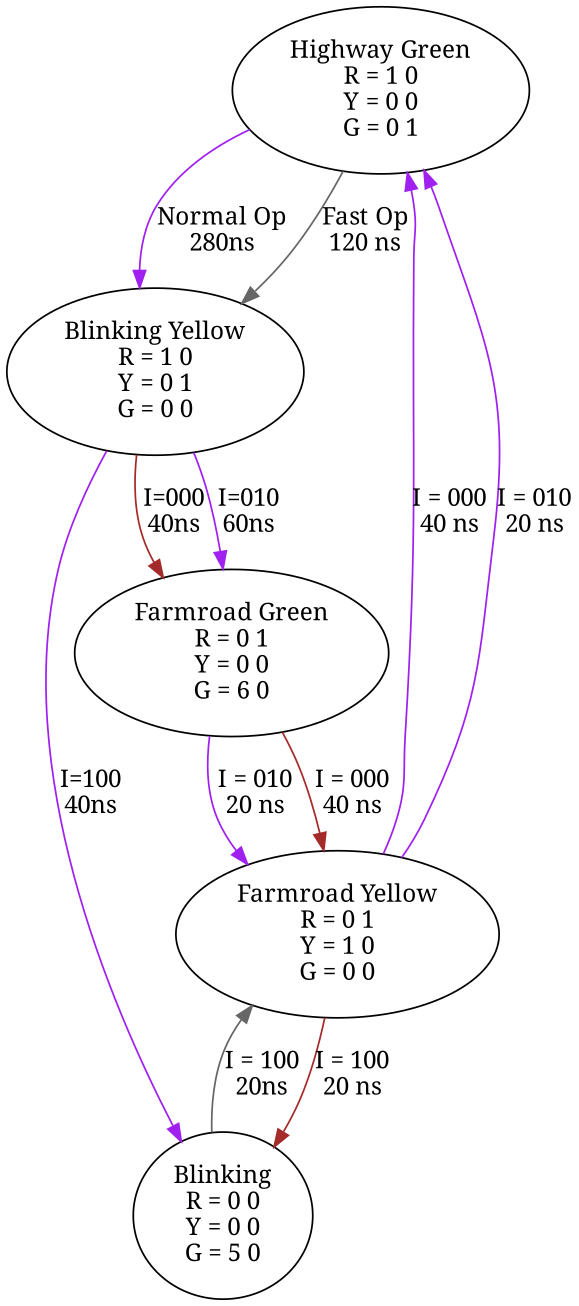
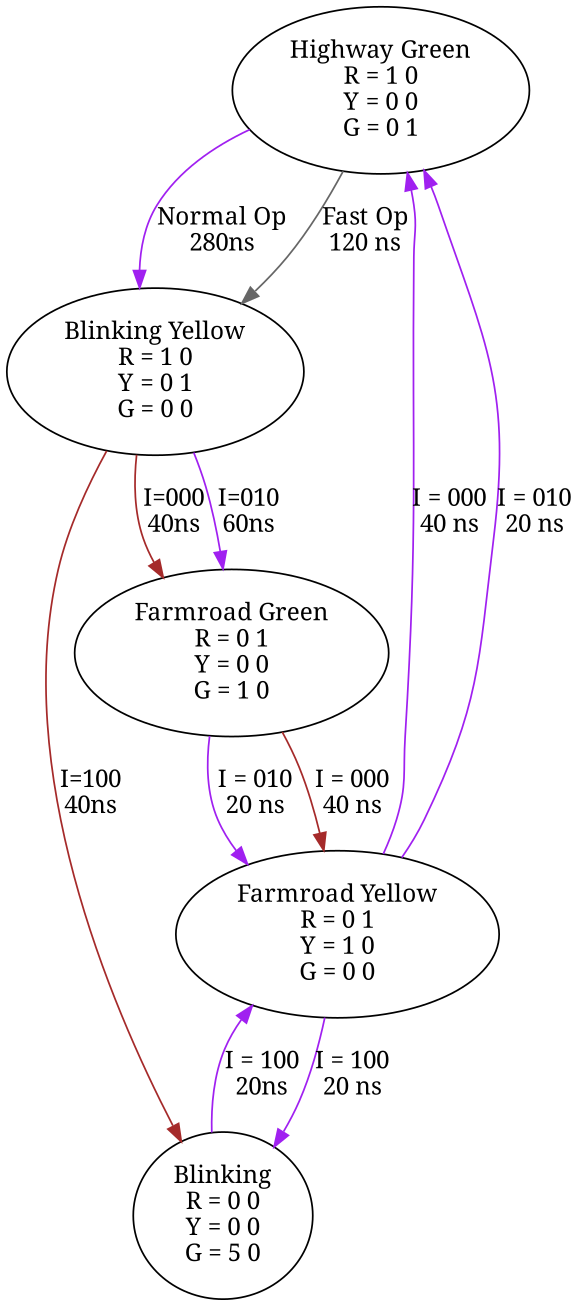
node "Farmroad Green R = 0 1 Y = 0 0 G = 6 0": label "Farmroad Green R = 0 1 Y = 0 0 G = 6 0" -> "Farmroad Green R = 0 1 Y = 0 0 G = 1 0"
edge "Blinking Yellow R = 1 0 Y = 0 1 G = 0 0" -> "Blinking R = 0 0 Y = 0 0 G = 5 0": color purple -> brown
edge "Blinking R = 0 0 Y = 0 0 G = 5 0" -> "Farmroad Yellow R = 0 1 Y = 1 0 G = 0 0": color gray40 -> purple
edge "Farmroad Yellow R = 0 1 Y = 1 0 G = 0 0" -> "Blinking R = 0 0 Y = 0 0 G = 5 0": color brown -> purple
